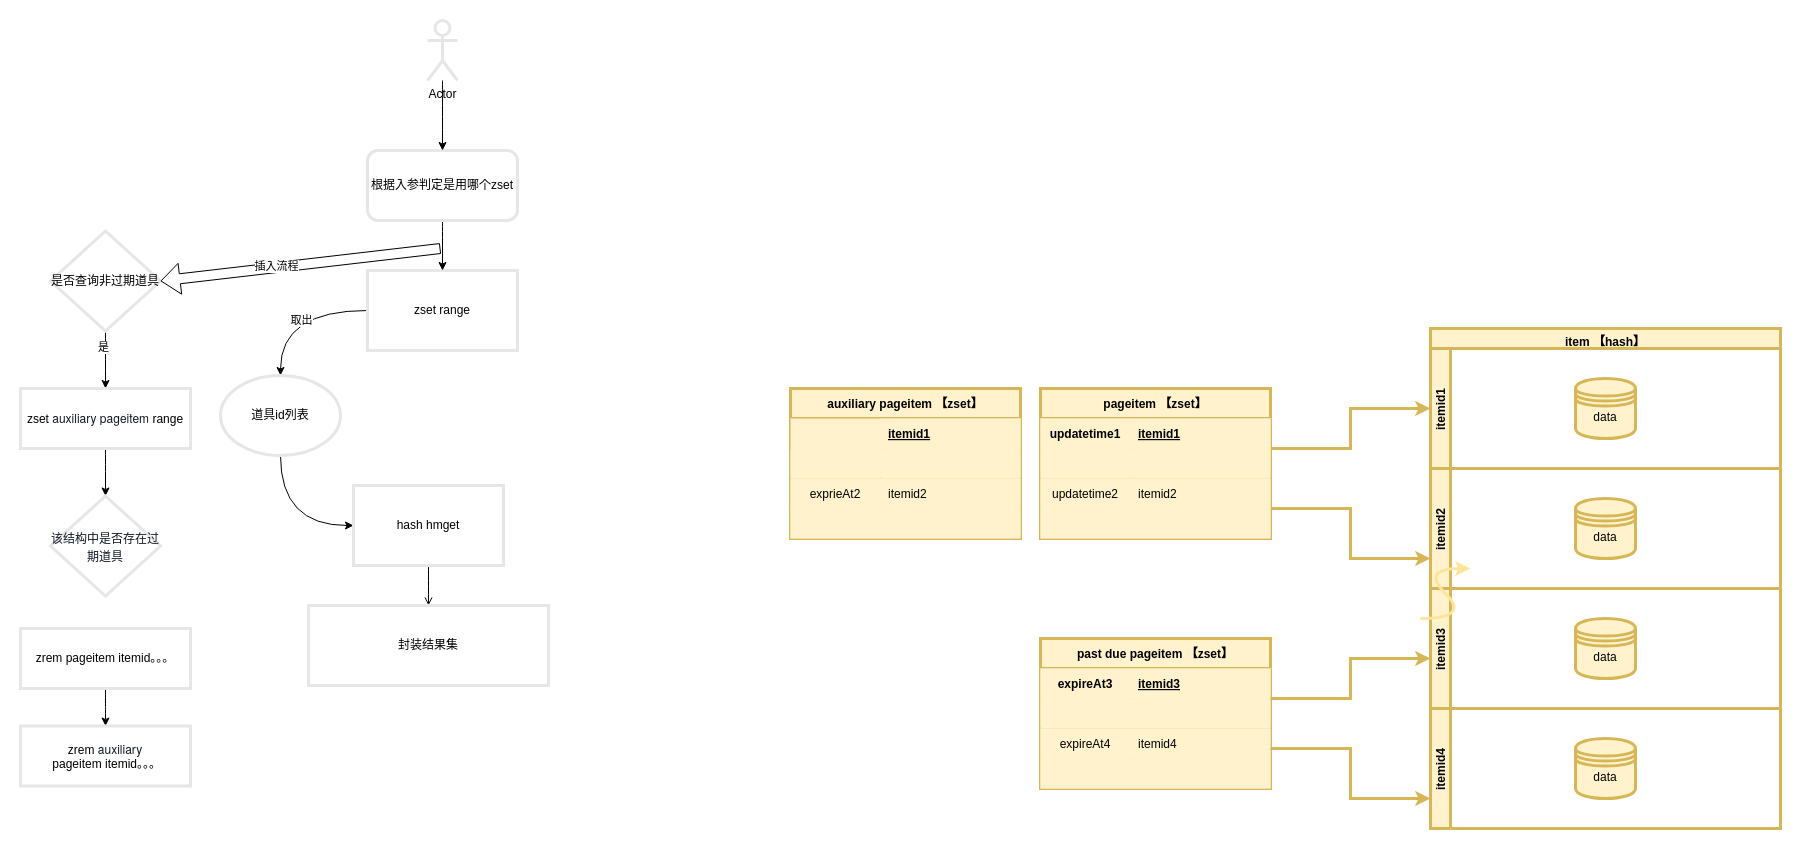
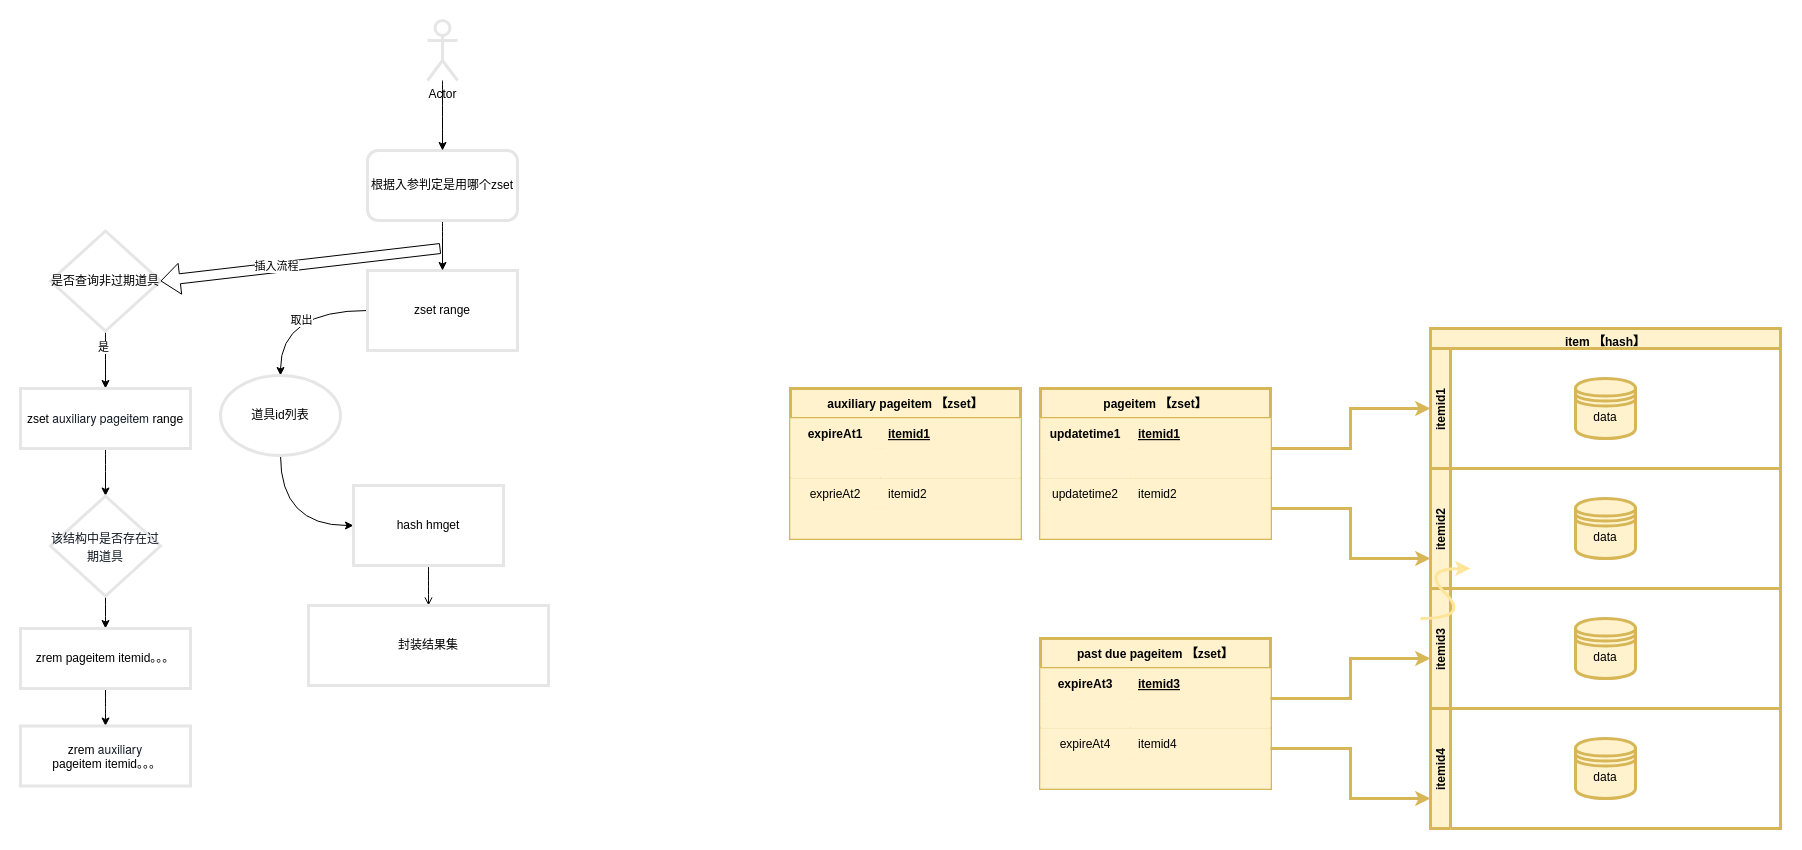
node "expireAt1": added
edge "该结构中是否存在过期道具" -> "zrem pageitem itemid。。。": added
